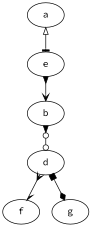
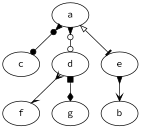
node "c": added
edge "b" -- "d": now "a" -- "d"
